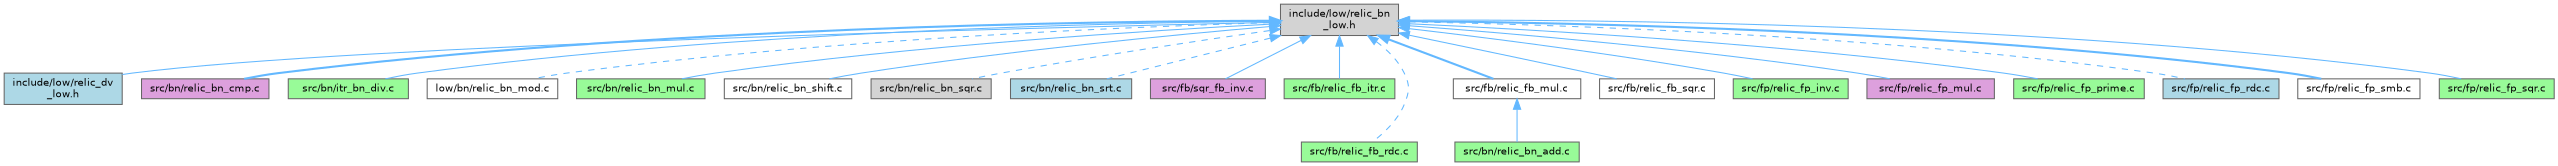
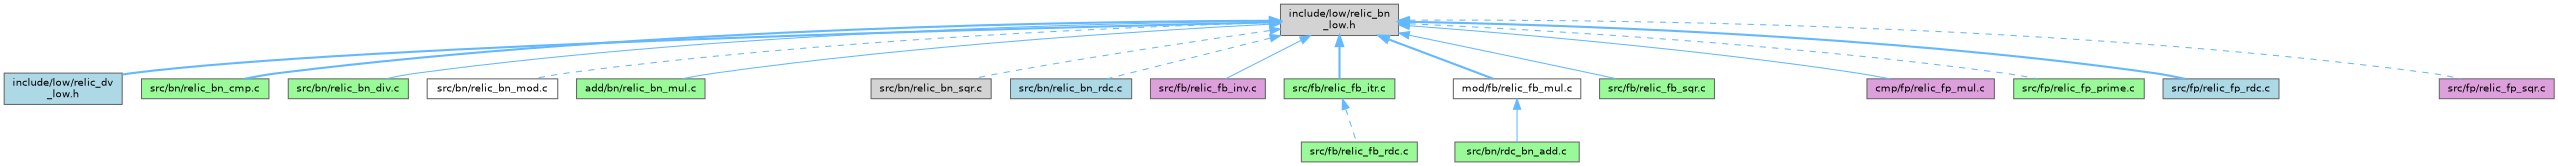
edge "src/fp/relic_fp_sqr.c" -> "include/low/relic_bn _low.h": style solid -> dashed
edge "src/fp/relic_fp_rdc.c" -> "include/low/relic_bn _low.h": style dashed -> bold
edge "src/fp/relic_fp_prime.c" -> "include/low/relic_bn _low.h": style solid -> dashed
edge "include/low/relic_dv _low.h" -> "include/low/relic_bn _low.h": style solid -> bold
edge "src/fb/relic_fb_itr.c" -> "include/low/relic_bn _low.h": style solid -> bold
node "src/bn/relic_bn_cmp.c": fillcolor plum -> palegreen
node "src/bn/itr_bn_div.c": label "src/bn/itr_bn_div.c" -> "src/bn/relic_bn_div.c"
node "low/bn/relic_bn_mod.c": label "low/bn/relic_bn_mod.c" -> "src/bn/relic_bn_mod.c"
node "src/bn/relic_bn_mul.c": label "src/bn/relic_bn_mul.c" -> "add/bn/relic_bn_mul.c"
node "src/bn/relic_bn_shift.c": removed
node "src/bn/relic_bn_srt.c": label "src/bn/relic_bn_srt.c" -> "src/bn/relic_bn_rdc.c"
node "src/fb/sqr_fb_inv.c": label "src/fb/sqr_fb_inv.c" -> "src/fb/relic_fb_inv.c"
node "src/fb/relic_fb_mul.c": label "src/fb/relic_fb_mul.c" -> "mod/fb/relic_fb_mul.c"
node "src/fb/relic_fb_sqr.c": fillcolor white -> palegreen
node "src/fp/relic_fp_inv.c": removed
node "src/fp/relic_fp_mul.c": label "src/fp/relic_fp_mul.c" -> "cmp/fp/relic_fp_mul.c"
node "src/fp/relic_fp_smb.c": removed
node "src/fp/relic_fp_sqr.c": fillcolor palegreen -> plum
edge "src/fb/relic_fb_rdc.c" -> "include/low/relic_bn _low.h": now "src/fb/relic_fb_rdc.c" -> "src/fb/relic_fb_itr.c"
node "src/bn/relic_bn_add.c": label "src/bn/relic_bn_add.c" -> "src/bn/rdc_bn_add.c"
